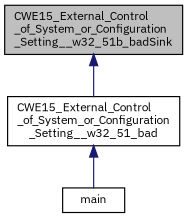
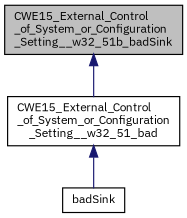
node "main": label "main" -> "badSink"
